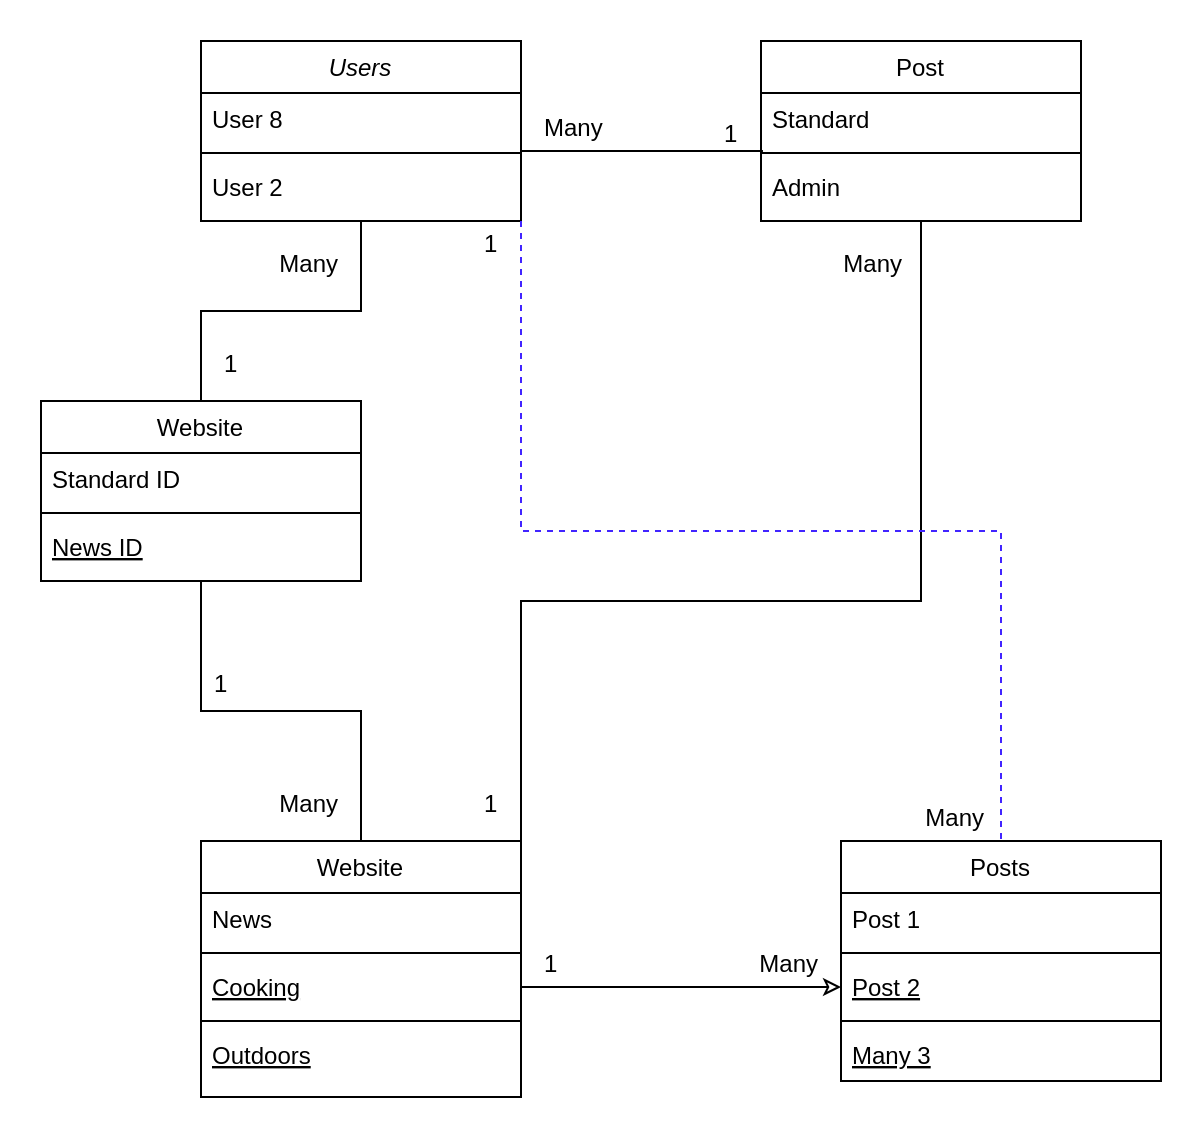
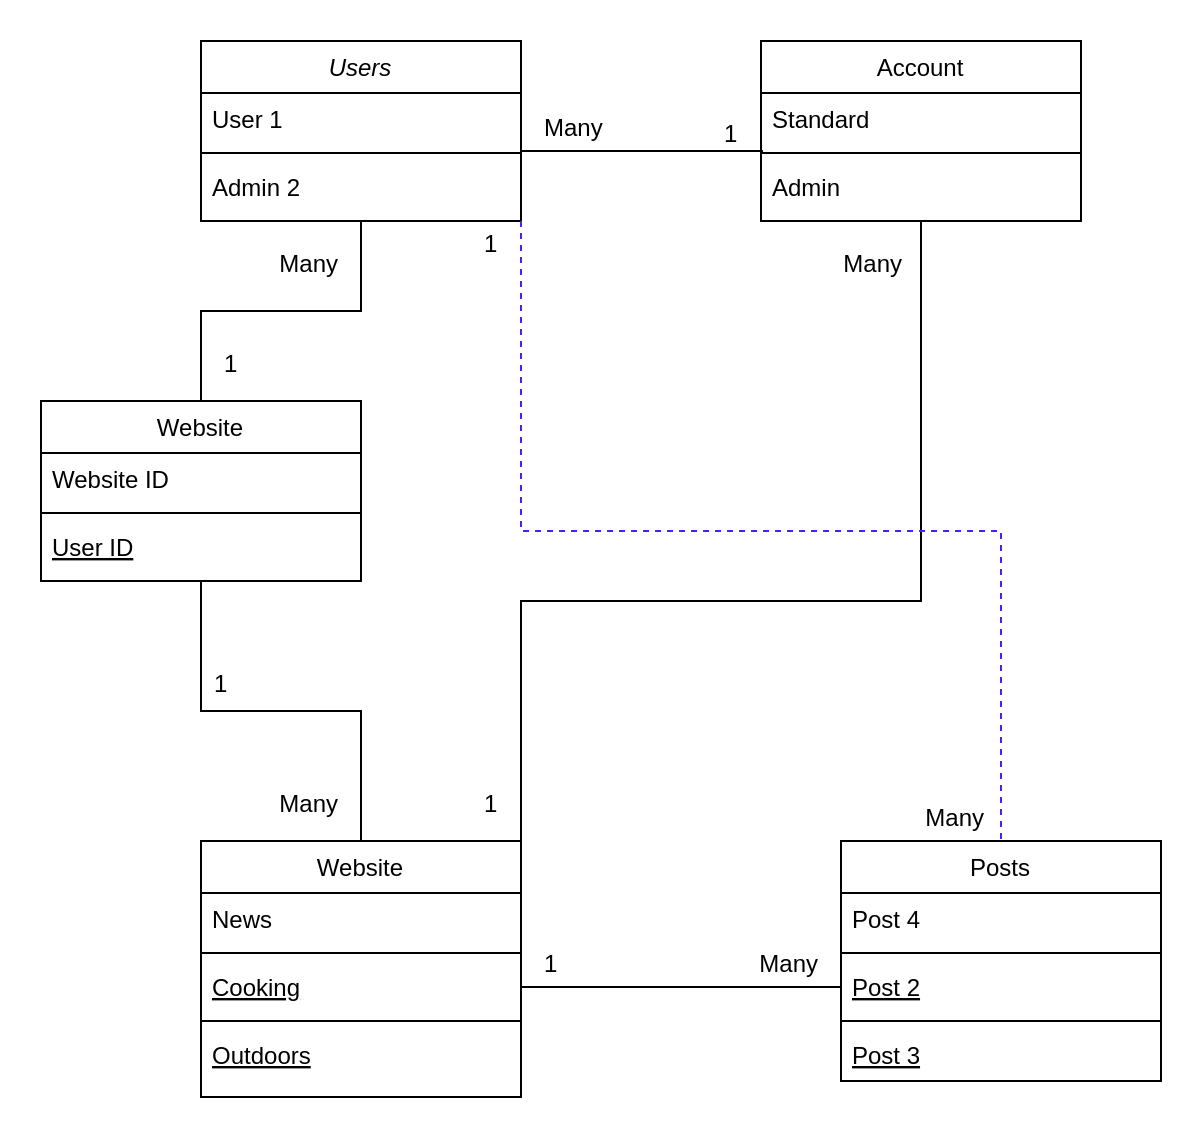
node "Post": label "Post" -> "Account"
node "User 8": label "User 8" -> "User 1"
node "User 2": label "User 2" -> "Admin 2"
node "Standard ID": label "Standard ID" -> "Website ID"
node "News ID": label "News ID" -> "User ID"
node "Post 1": label "Post 1" -> "Post 4"
edge "Cooking" -> "Post 2": arrowhead classic -> none
node "Many 3": label "Many 3" -> "Post 3"
